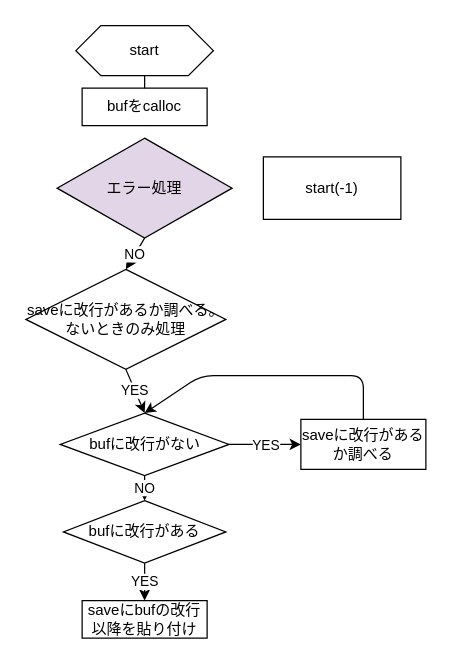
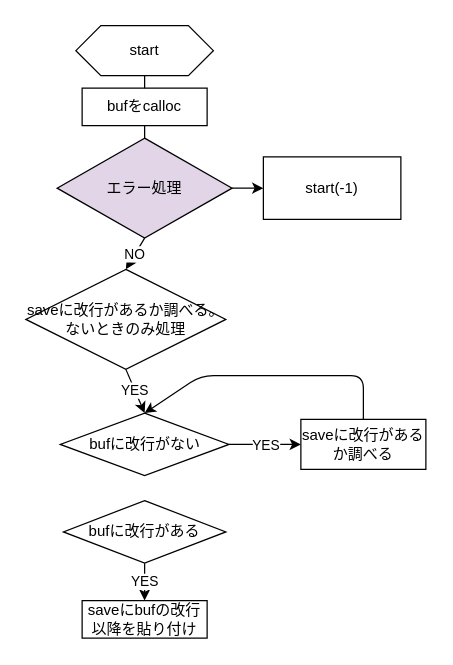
edge "bufをcalloc" -- "エラー処理": added
edge "エラー処理" -> "start(-1)": added
edge "bufに改行がない" -> "bufに改行がある": removed, label "NO"
